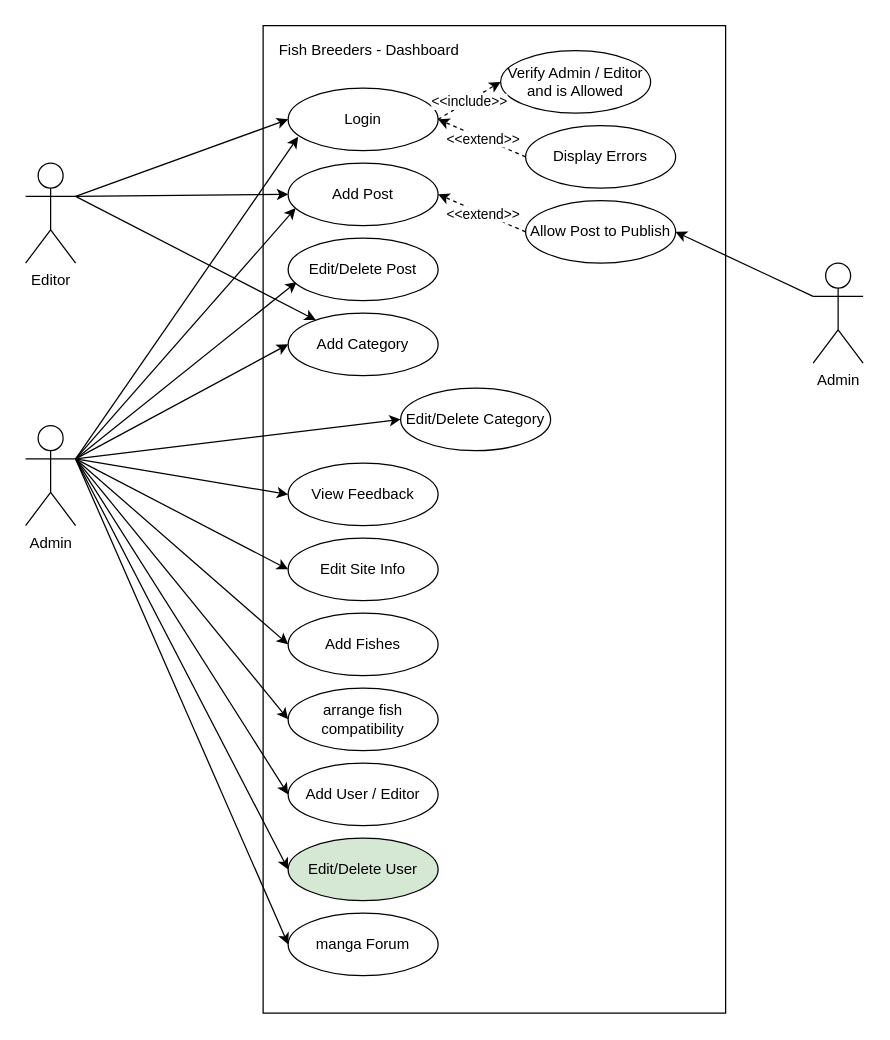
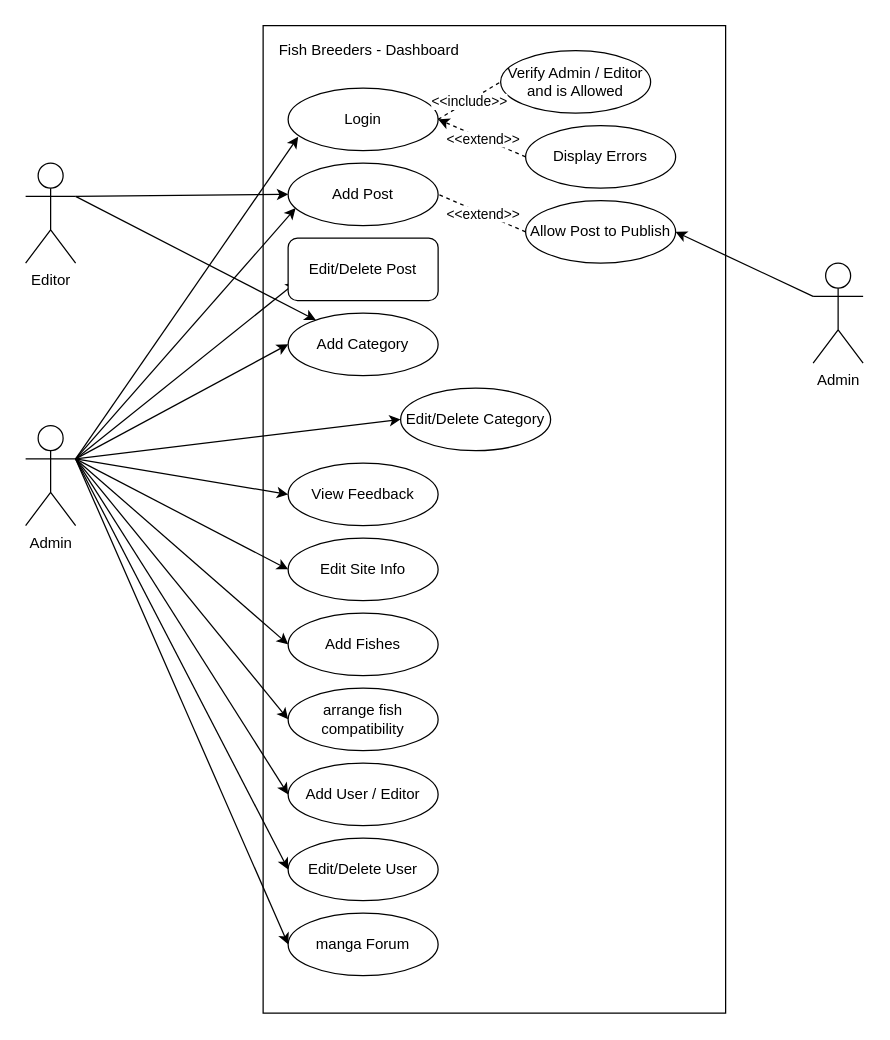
edge "Login" -> "Verify Admin / Editor and is Allowed": arrowhead classic -> none
edge "Editor" -> "Login": removed
edge "Allow Post to Publish" -> "Add Post": arrowhead classic -> none
node "Edit/Delete Post": shape ellipse -> rounded rectangle
node "Edit/Delete User": fillcolor #d5e8d4 -> #ffffff
